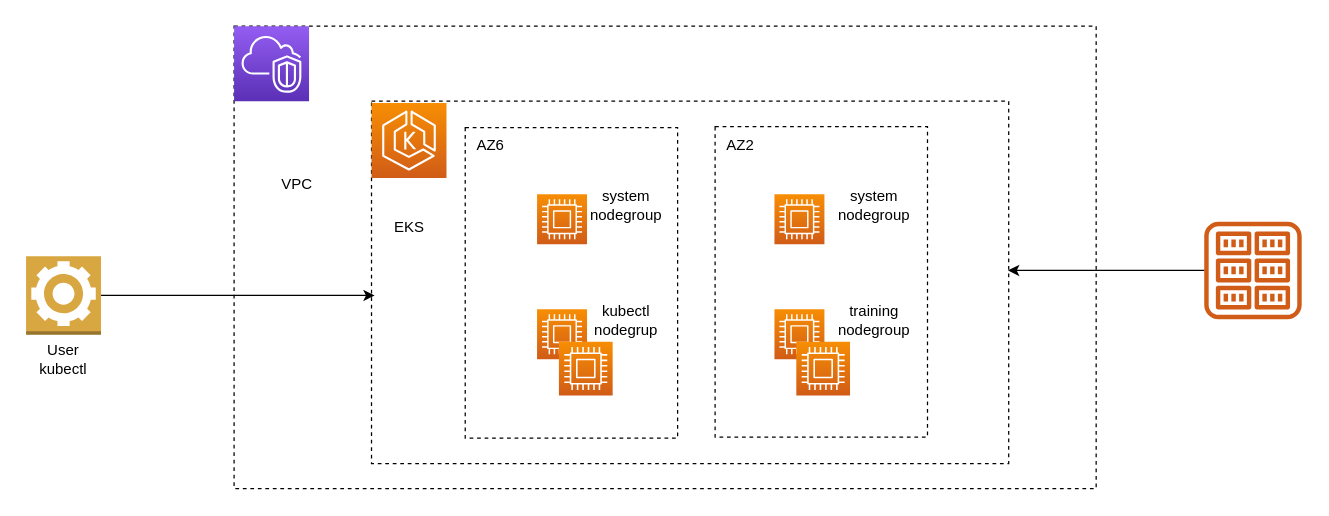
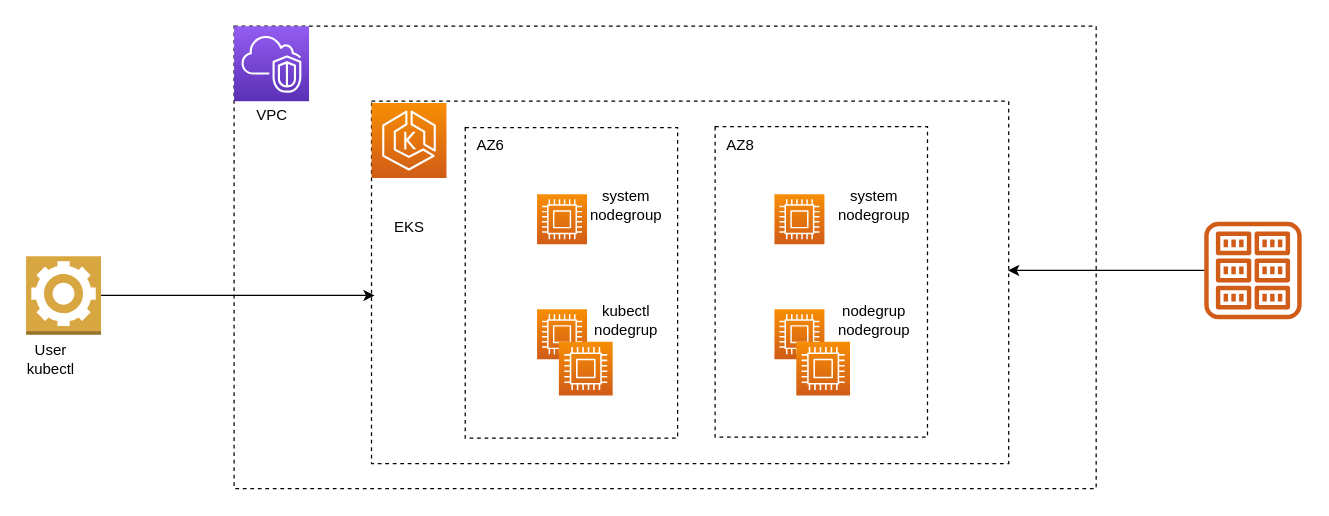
node "AZ2": label "AZ2" -> "AZ8"
node "VPC": moved (296, 184) -> (271, 116)
node "training nodegroup": label "training nodegroup" -> "nodegrup nodegroup"
node "User kubectl": moved (63, 360) -> (51, 360)
